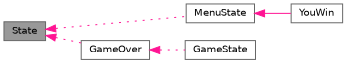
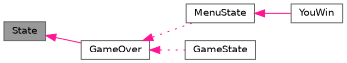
edge "MenuState" -> "State": now "MenuState" -> "GameOver"
edge "GameOver" -> "State": style dotted -> solid
